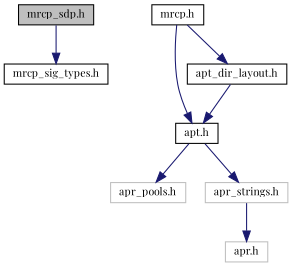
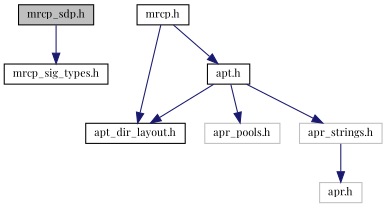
edge "apt_dir_layout.h" -> "apt.h": reversed
